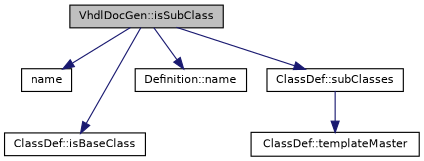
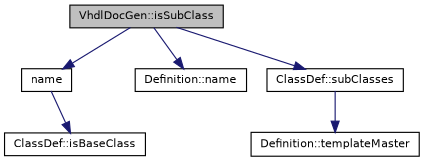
edge "VhdlDocGen::isSubClass" -> "ClassDef::isBaseClass": now "name" -> "ClassDef::isBaseClass"
node "ClassDef::templateMaster": label "ClassDef::templateMaster" -> "Definition::templateMaster"
